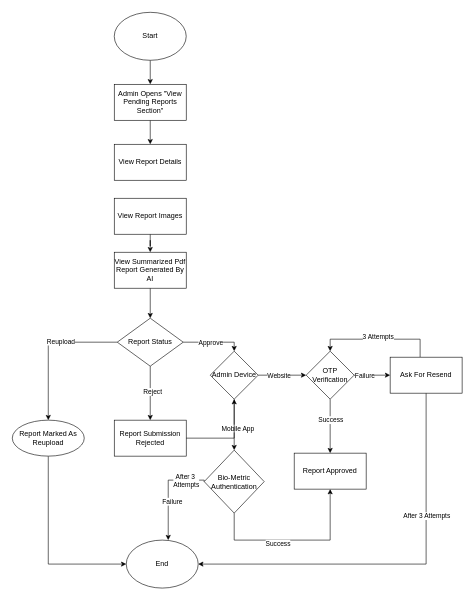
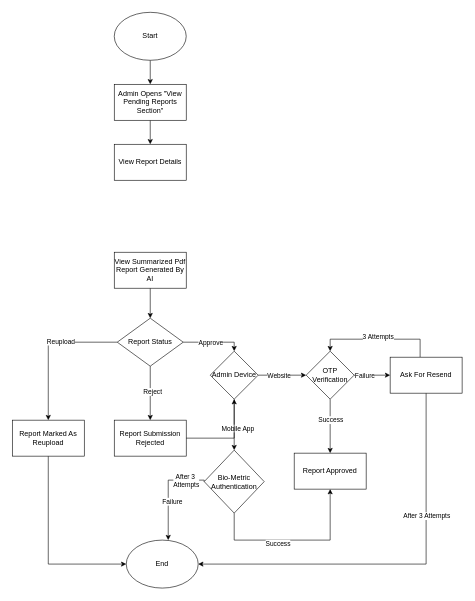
node "View Report Images": removed
edge "View Report Images" -> "View Summarized Pdf Report Generated By AI": removed
node "Report Marked As Reupload": shape ellipse -> rectangle
